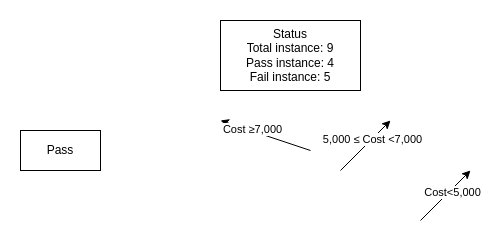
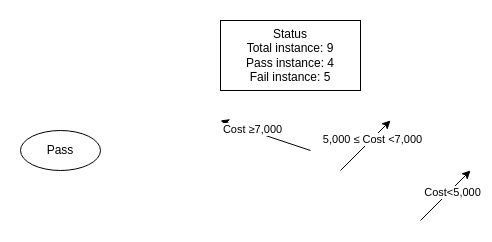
node "Pass": shape rectangle -> ellipse
